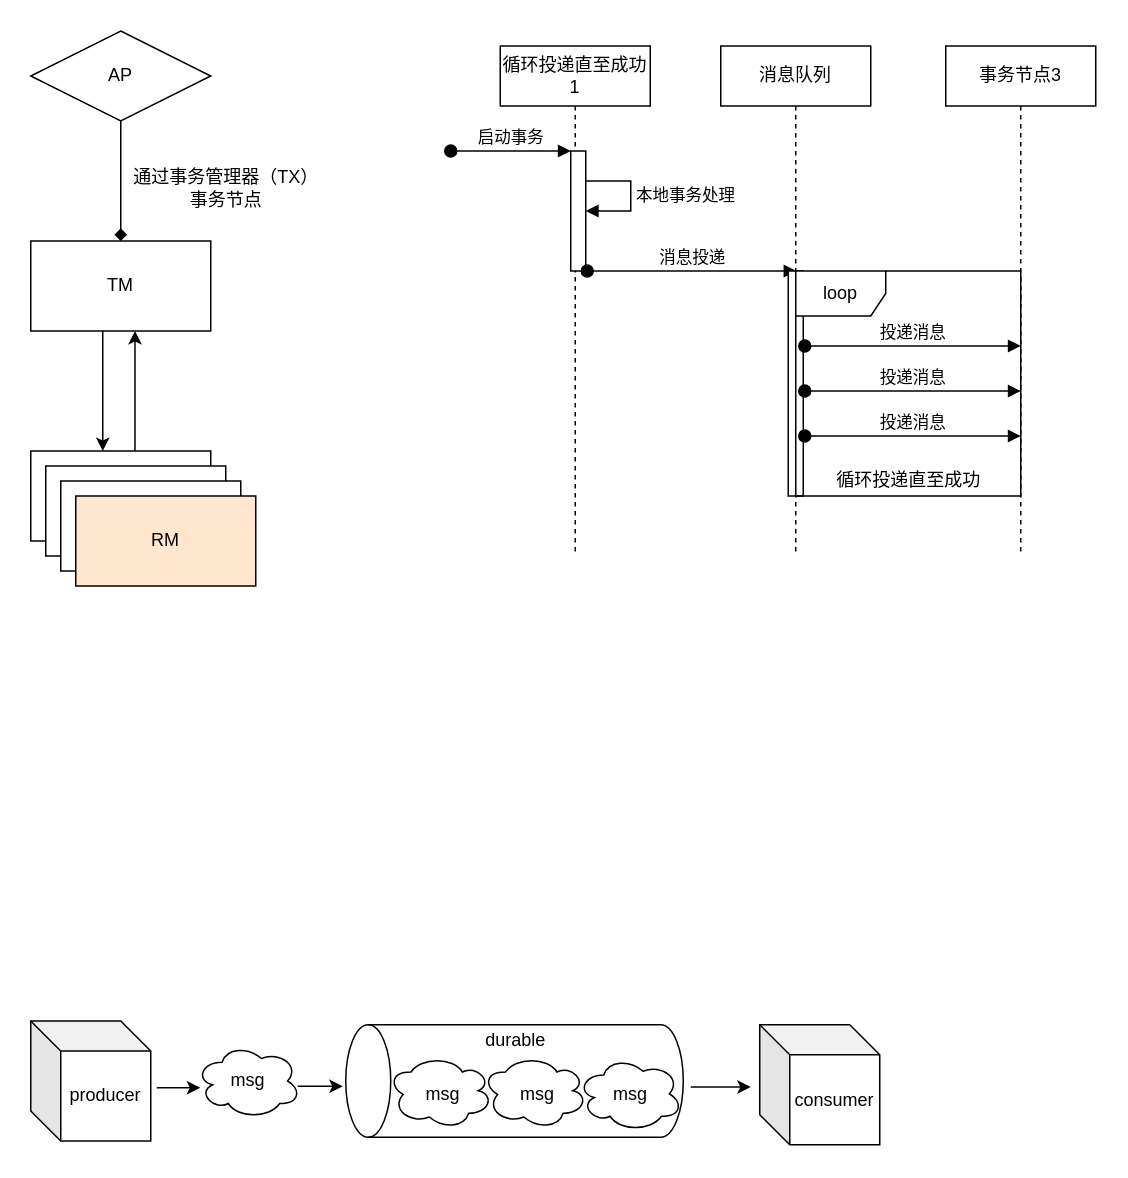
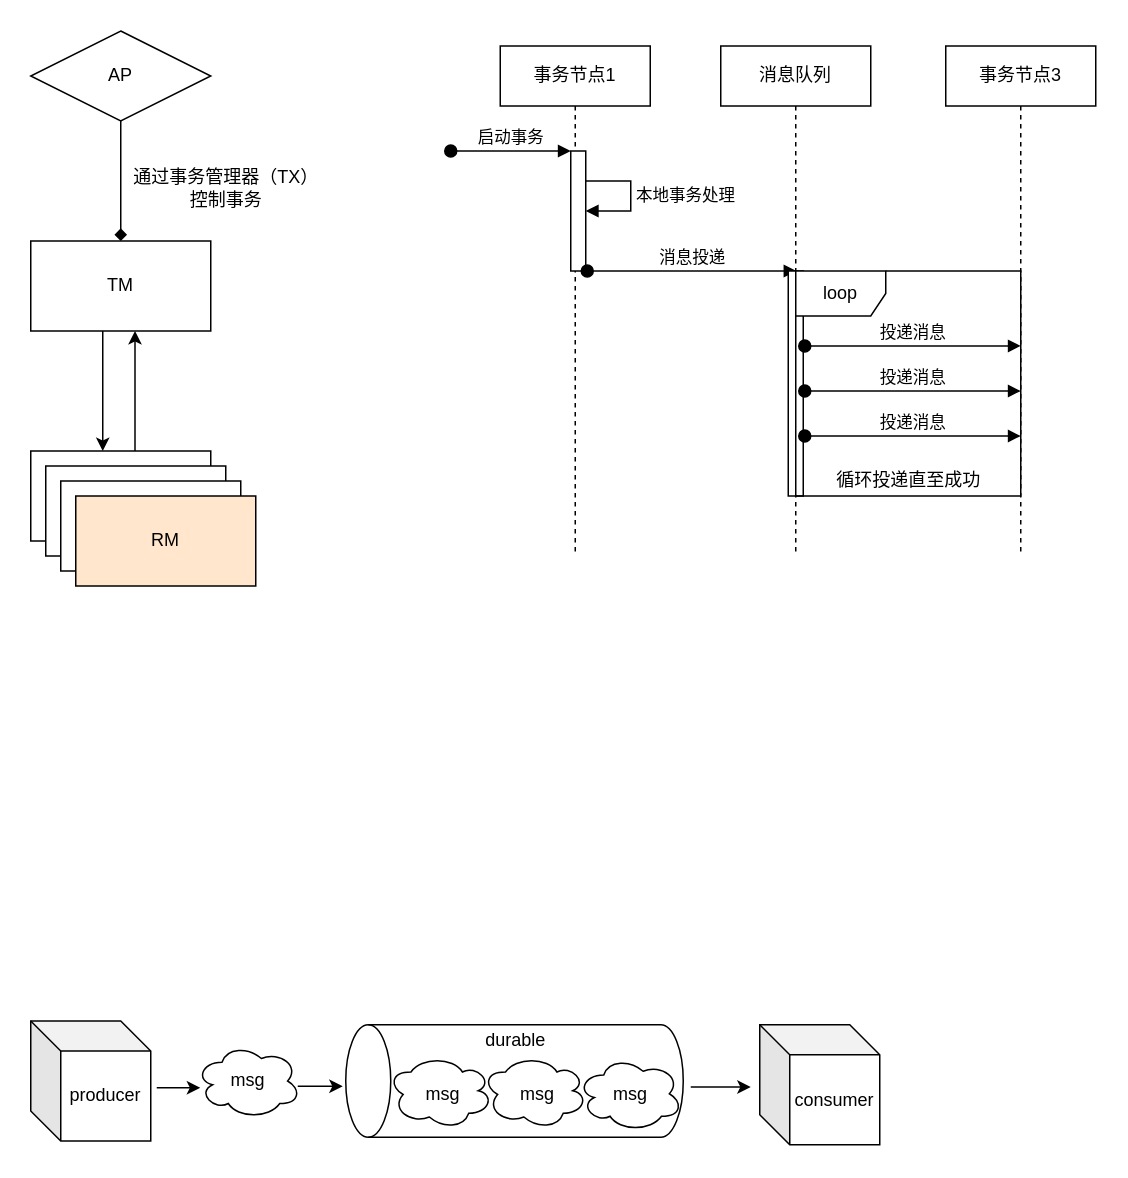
node "循环投递直至成功1": label "循环投递直至成功1" -> "事务节点1"
node "通过事务管理器（TX） 事务节点": label "通过事务管理器（TX） 事务节点" -> "通过事务管理器（TX） 控制事务"
